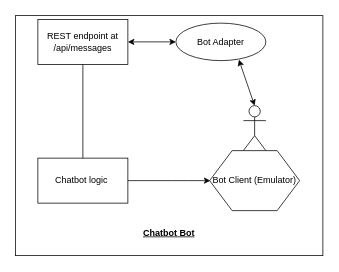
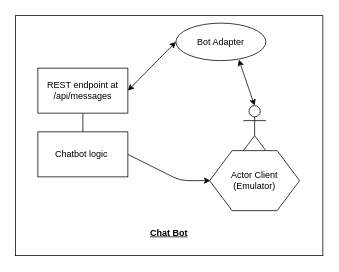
node "REST endpoint at /api/messages": moved (83, 42) -> (83, 90)
node "Chatbot Bot": label "Chatbot Bot" -> "Chat Bot"
node "Chatbot logic": moved (83, 180) -> (83, 154)
node "Bot Client (Emulator)": label "Bot Client (Emulator)" -> "Actor Client (Emulator)"
